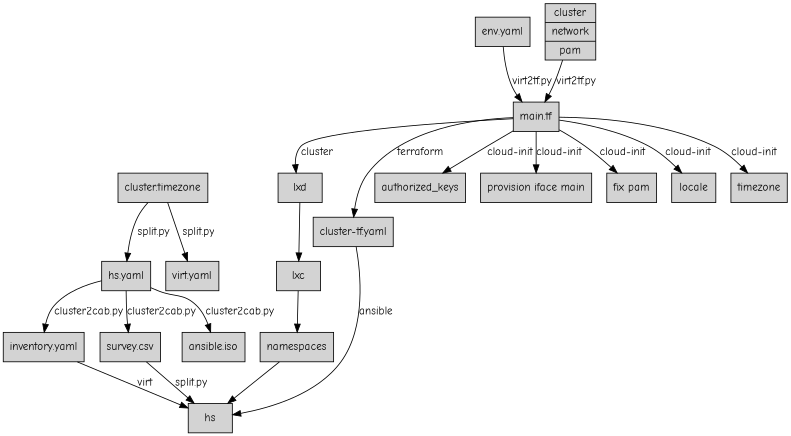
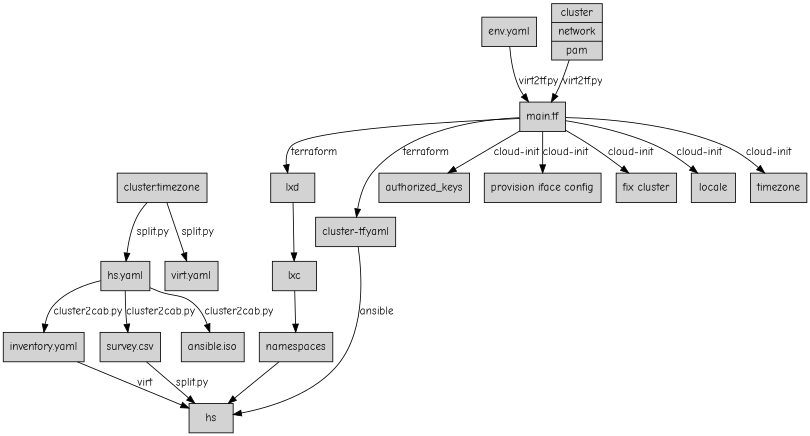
edge "main.tf" -> "lxd": label "cluster" -> "terraform"
node "provision iface main": label "provision iface main" -> "provision iface config"
node "fix pam": label "fix pam" -> "fix cluster"
